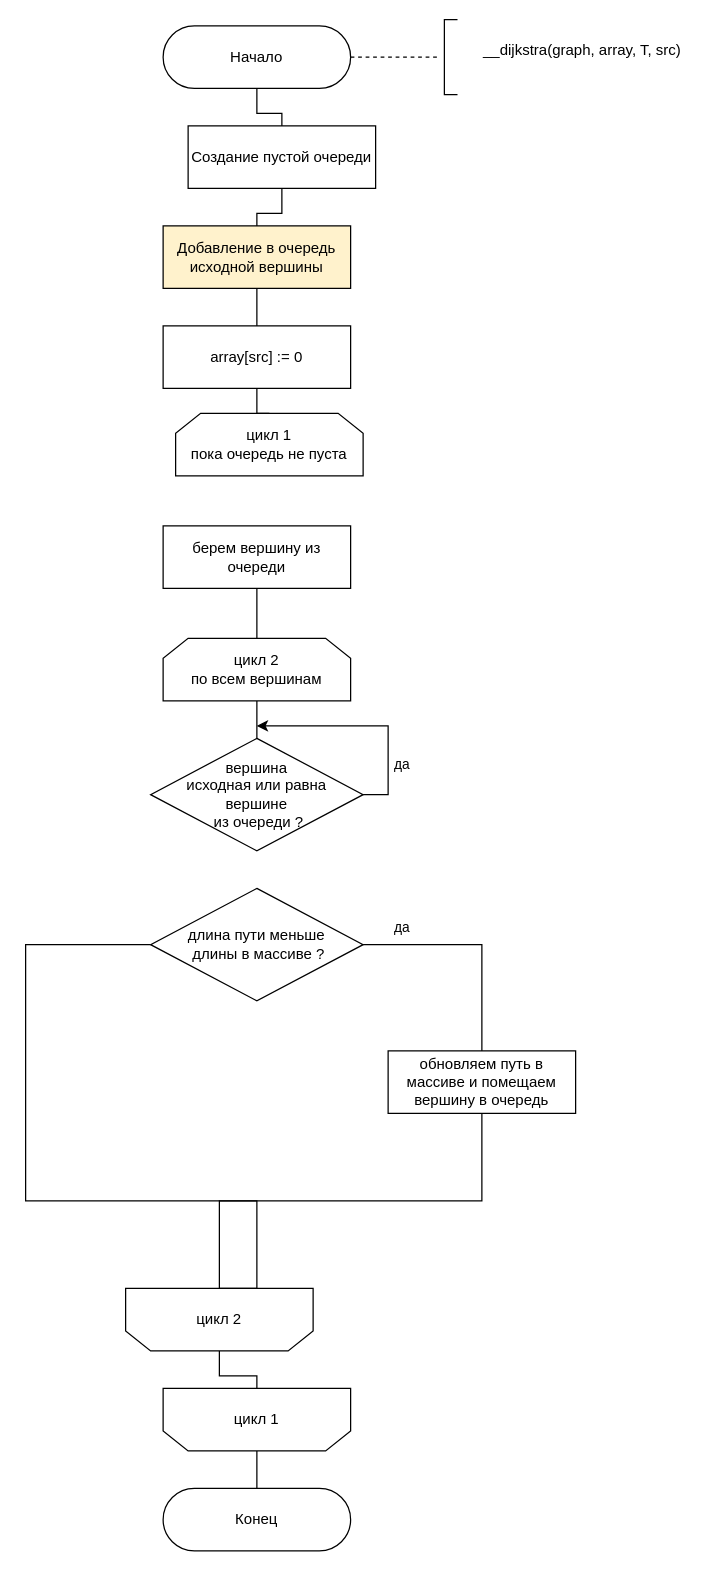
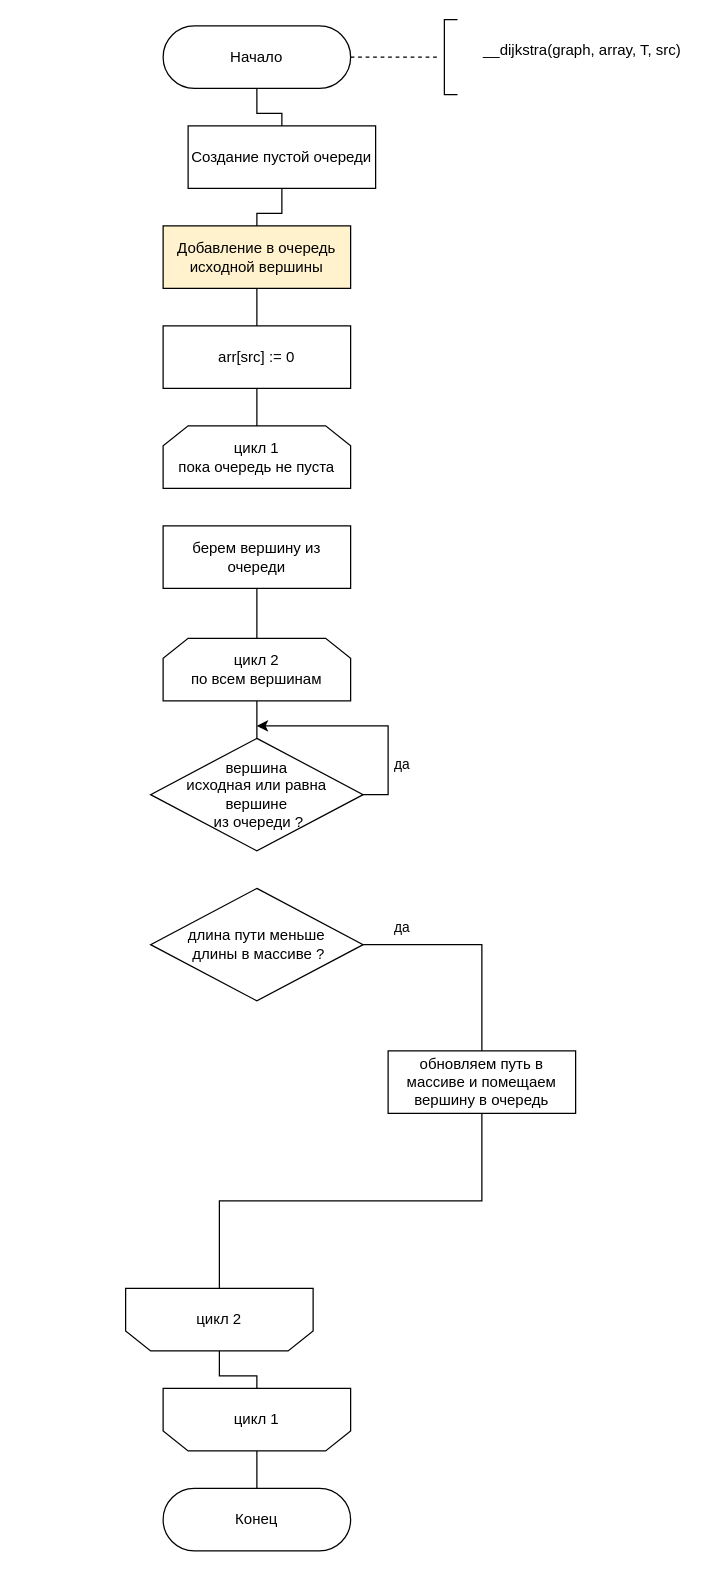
node "array[src] := 0": label "array[src] := 0" -> "arr[src] := 0"
node "цикл 1 пока очередь не пуста": moved (269, 444) -> (257, 457)
edge "длина пути меньше длины в массиве ?" -- "цикл 2": removed
